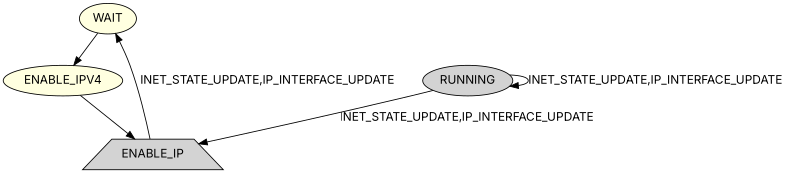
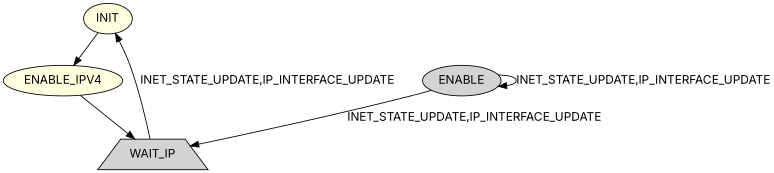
node "WAIT": label "WAIT" -> "INIT"
node "RUNNING": label "RUNNING" -> "ENABLE"
node "ENABLE_IP": label "ENABLE_IP" -> "WAIT_IP"
